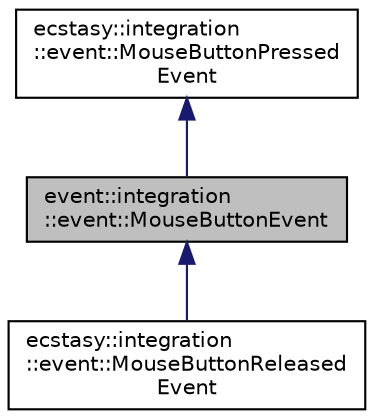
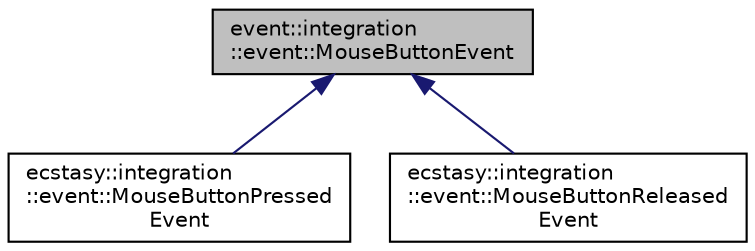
edge "event::integration ::event::MouseButtonEvent" -> "ecstasy::integration ::event::MouseButtonPressed Event": reversed
